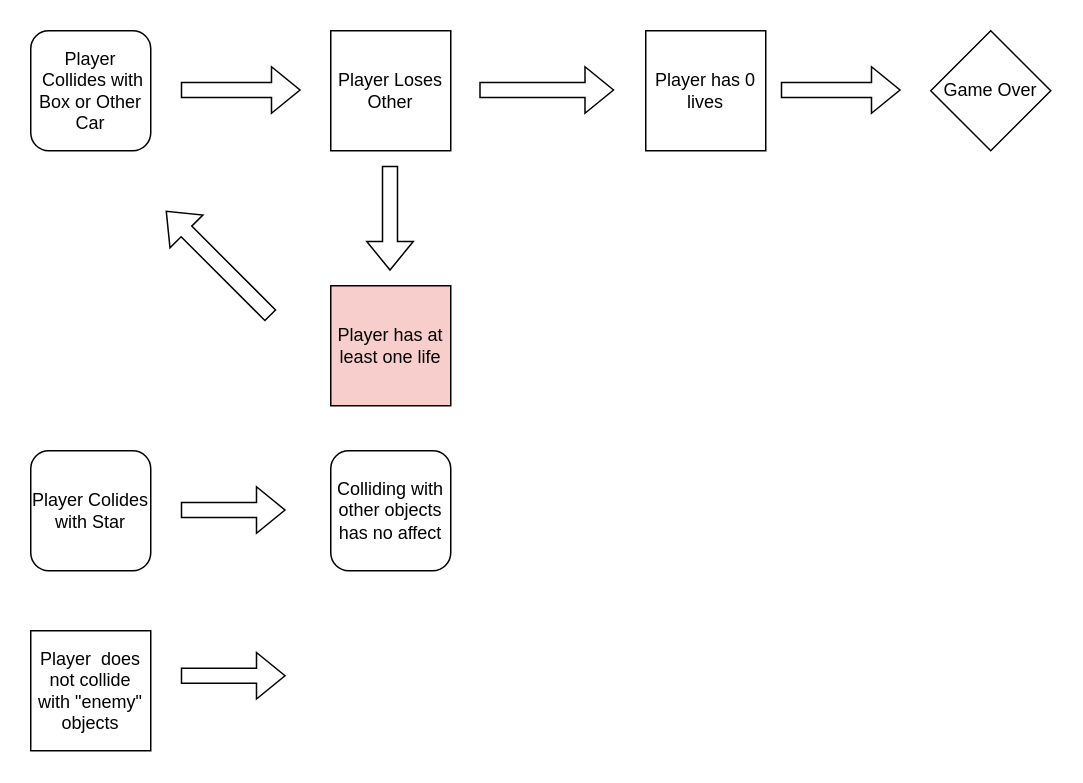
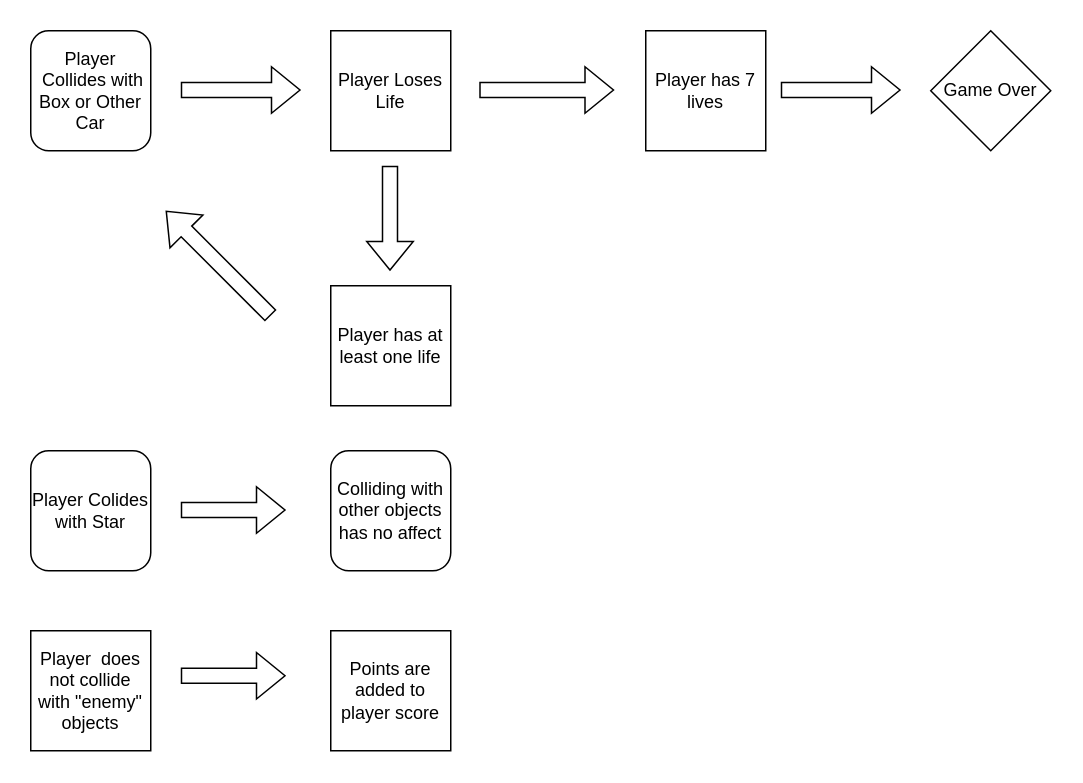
node "Player Loses Other": label "Player Loses Other" -> "Player Loses Life"
node "Player has 0 lives": label "Player has 0 lives" -> "Player has 7 lives"
node "Player has at least one life": fillcolor #f8cecc -> #ffffff
node "Points are added to player score": added
